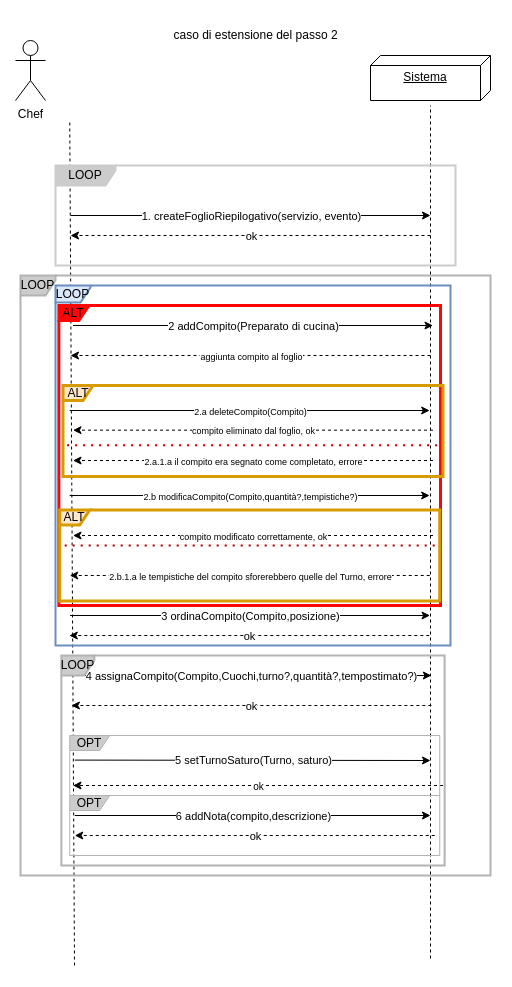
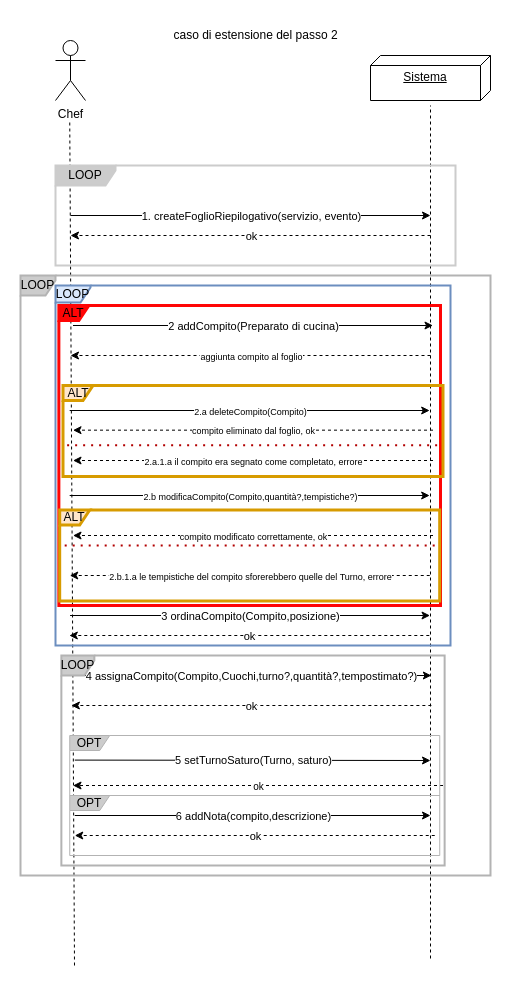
node "Chef": moved (31, 71) -> (71, 71)
